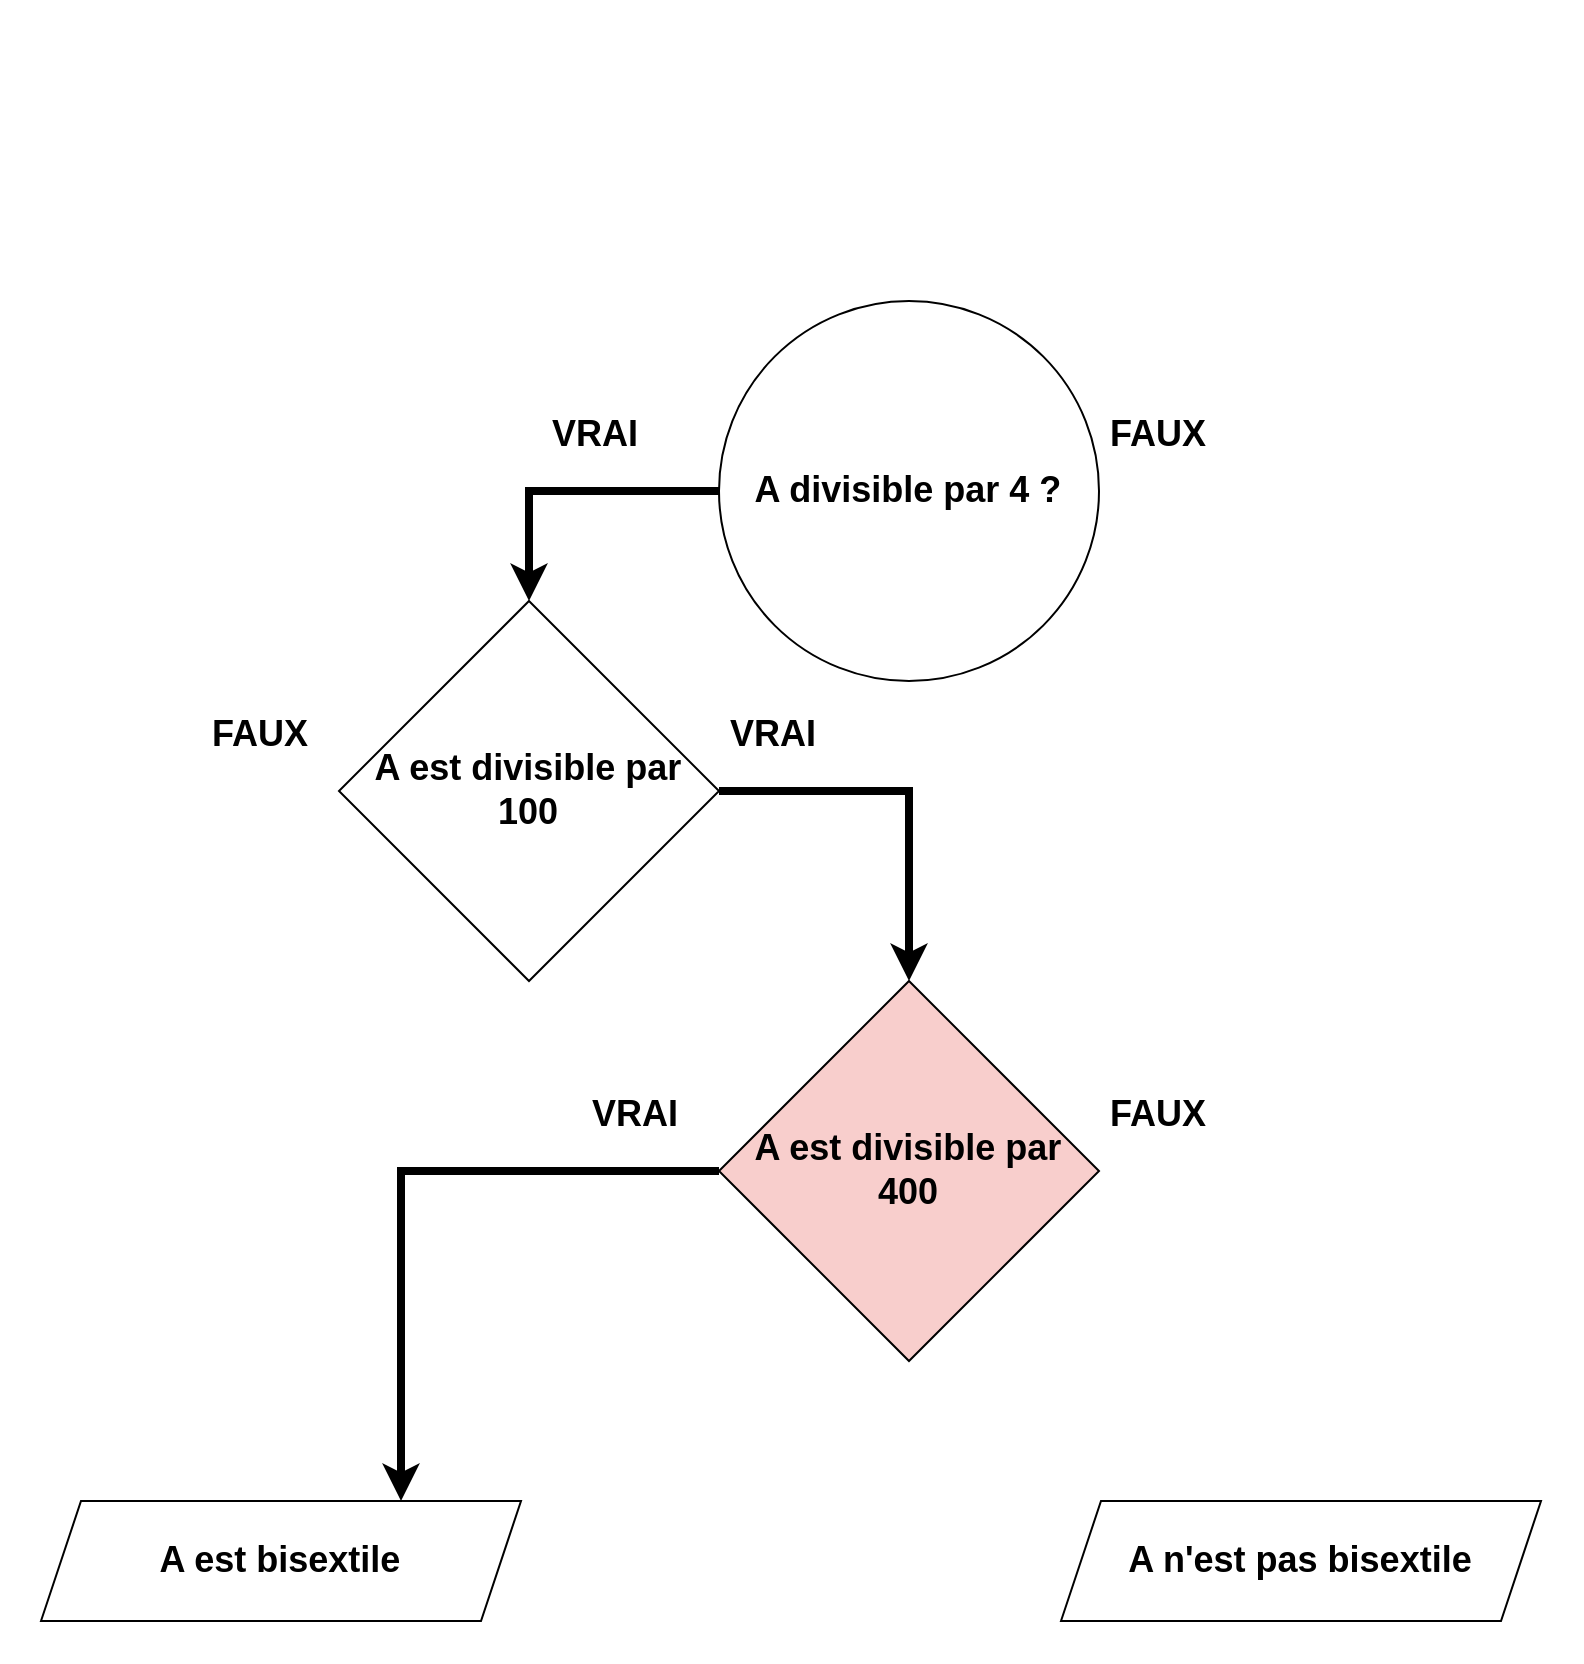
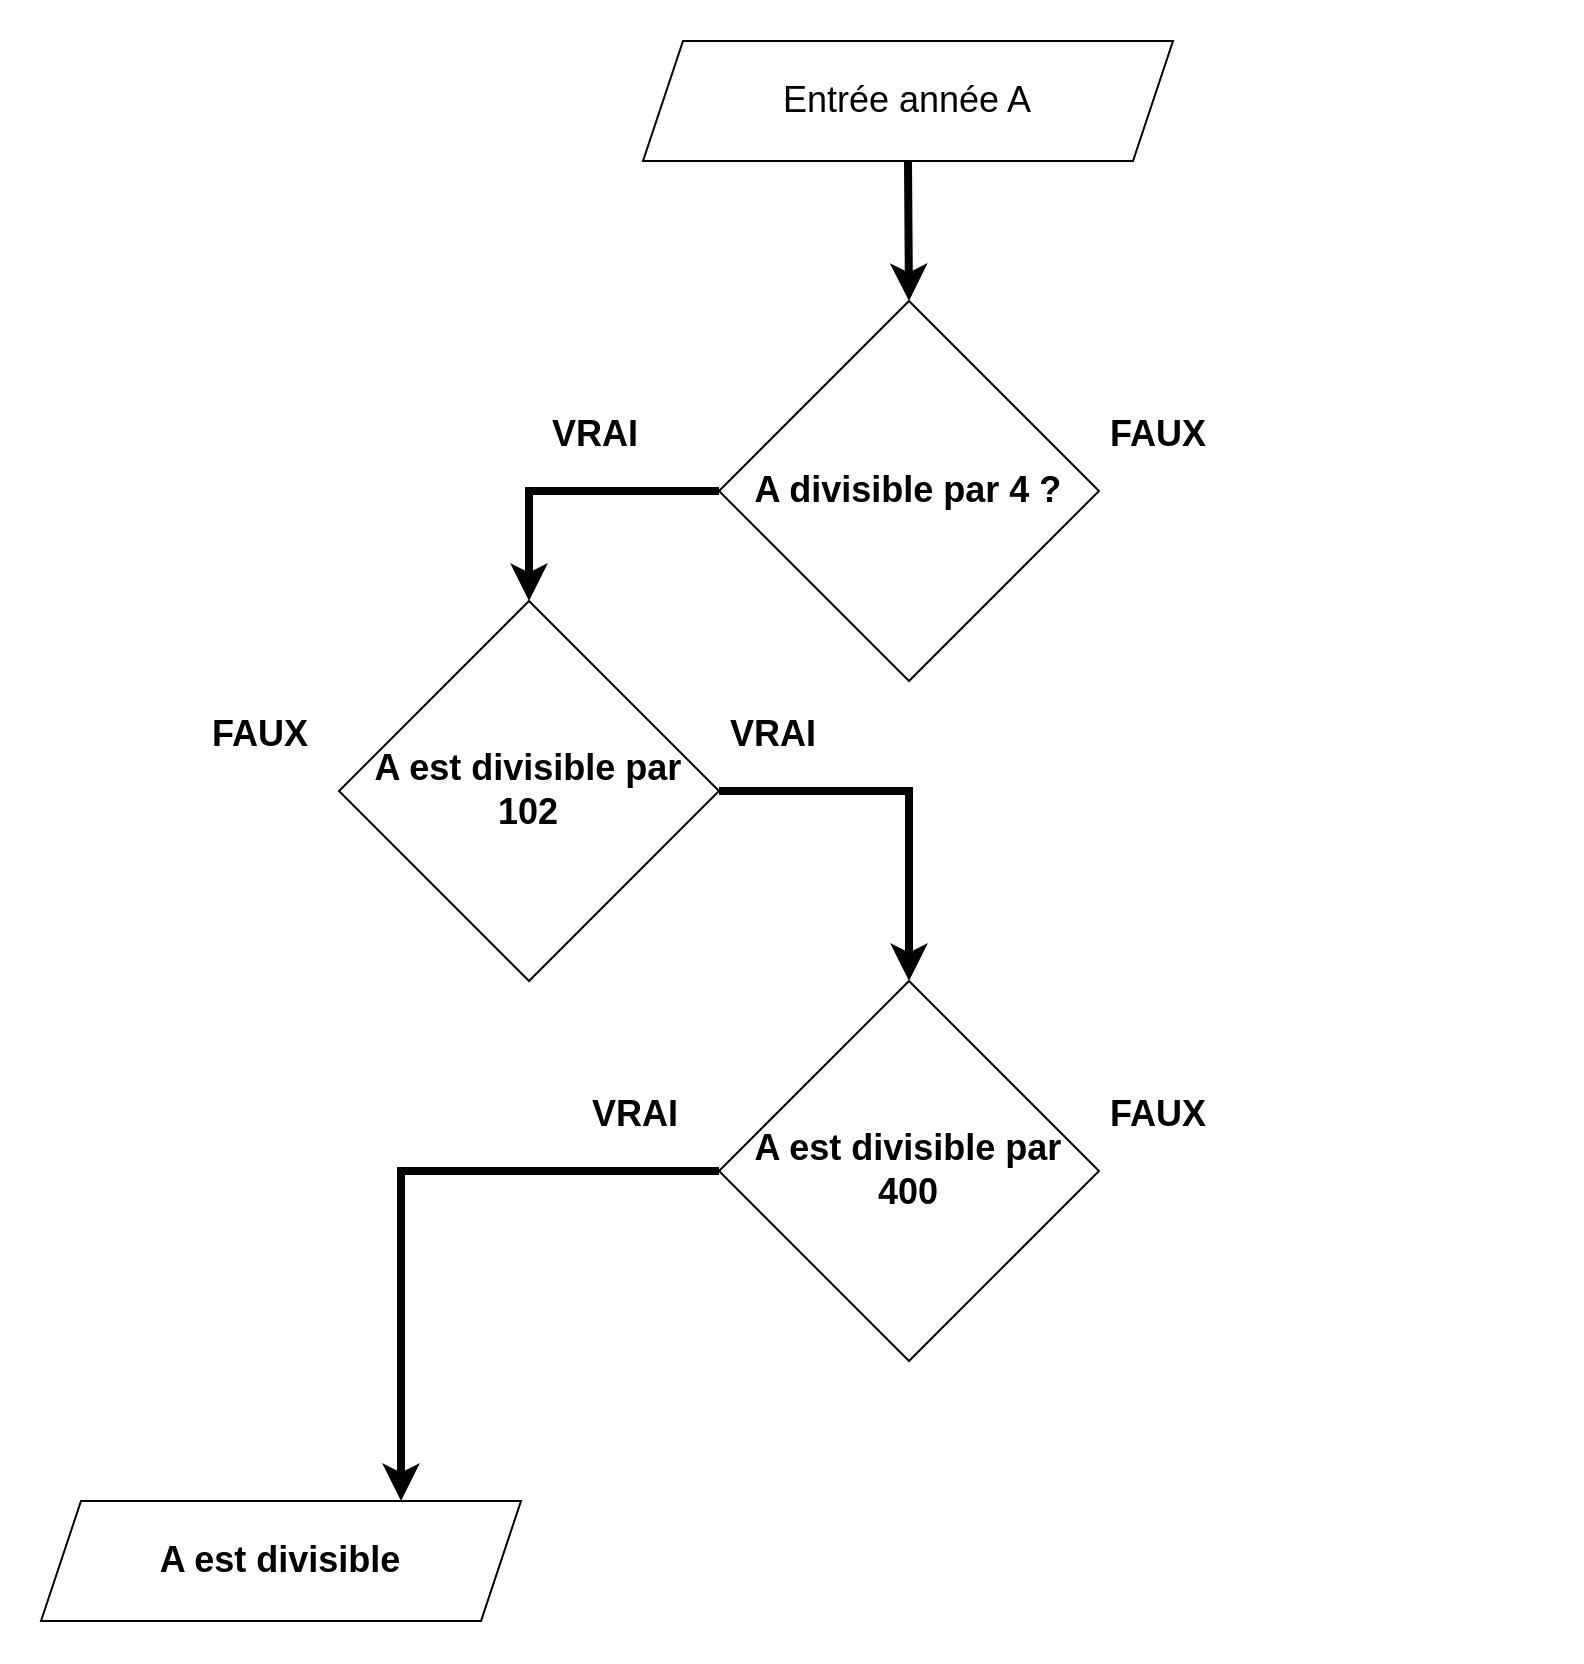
node "Entrée année A": added
edge "Entrée année A" -> "A divisible par 4 ?": added
node "A divisible par 4 ?": shape ellipse -> diamond
node "A est divisible par 100": label "A est divisible par 100" -> "A est divisible par 102"
node "A est divisible par 400": fillcolor #f8cecc -> #ffffff
node "A est bisextile": label "A est bisextile" -> "A est divisible"
node "A n'est pas bisextile": removed
